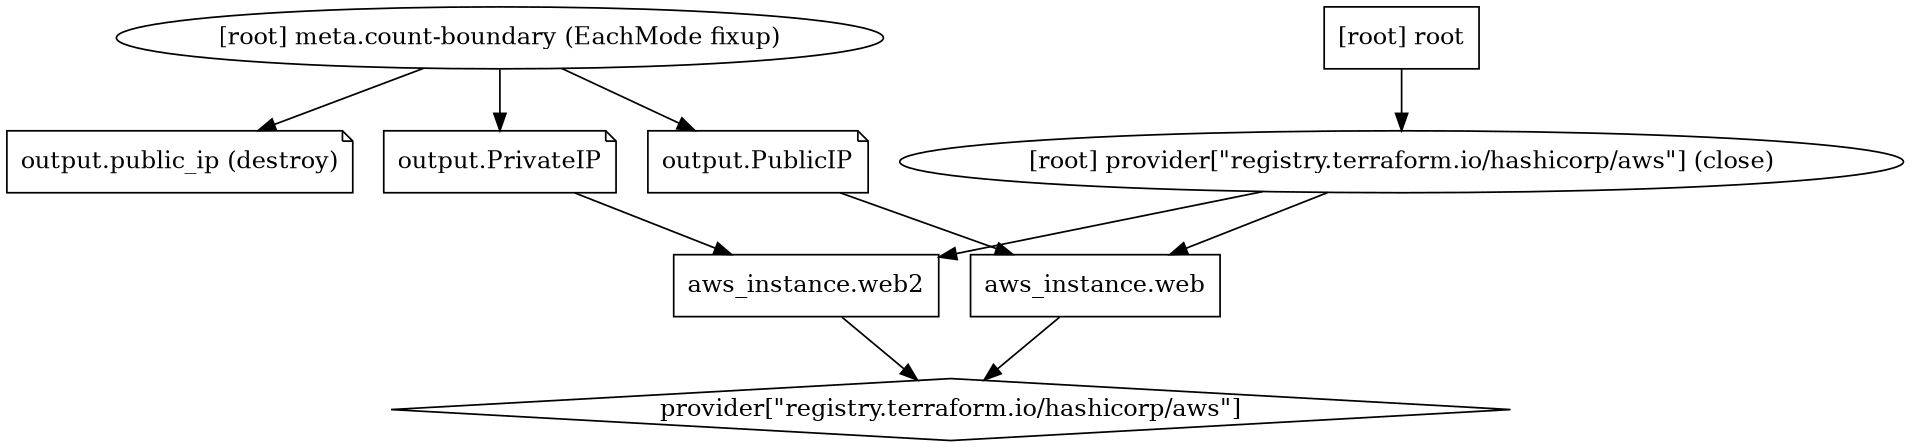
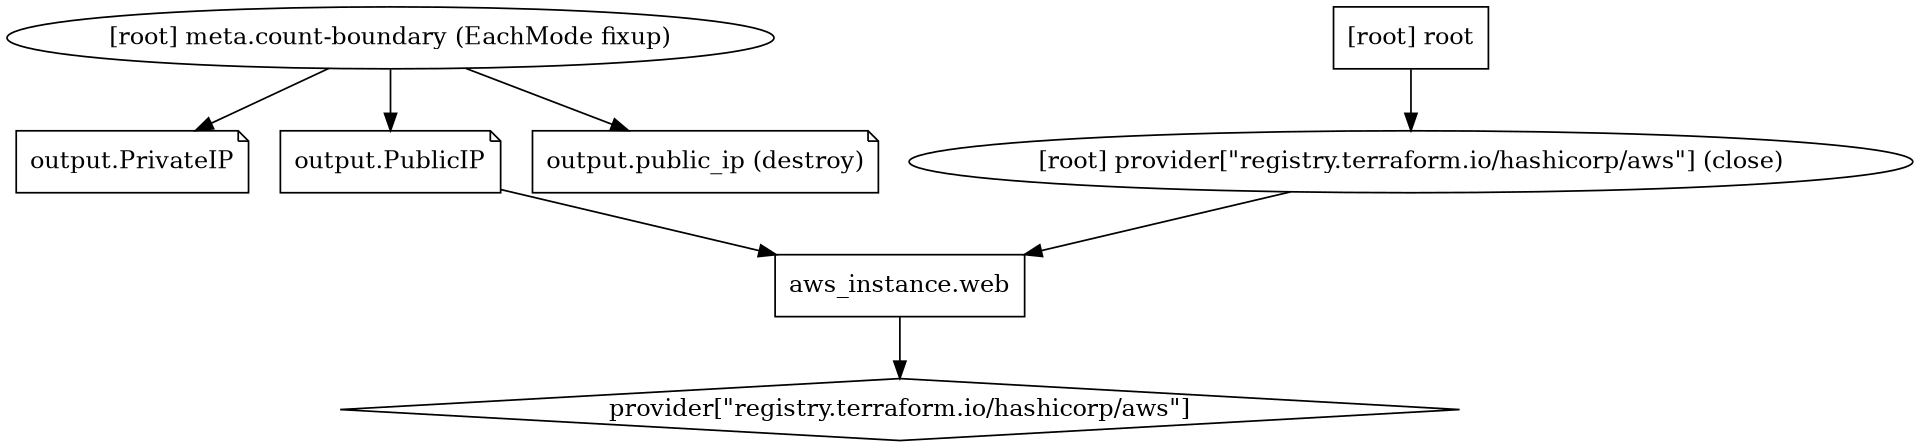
node "aws_instance.web2": removed
